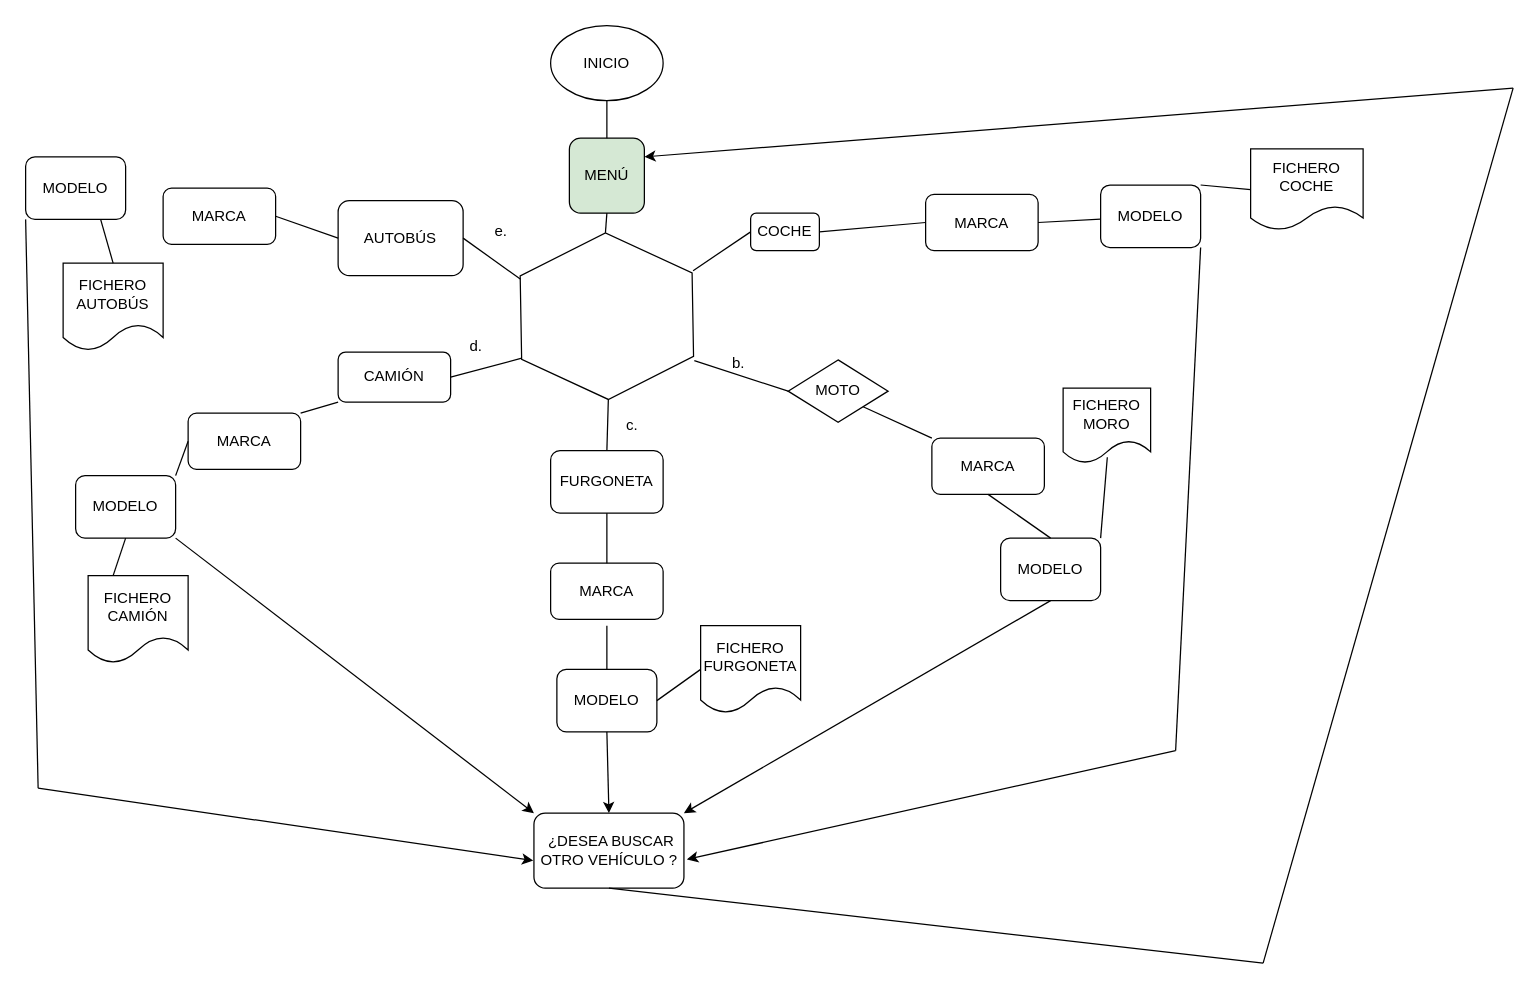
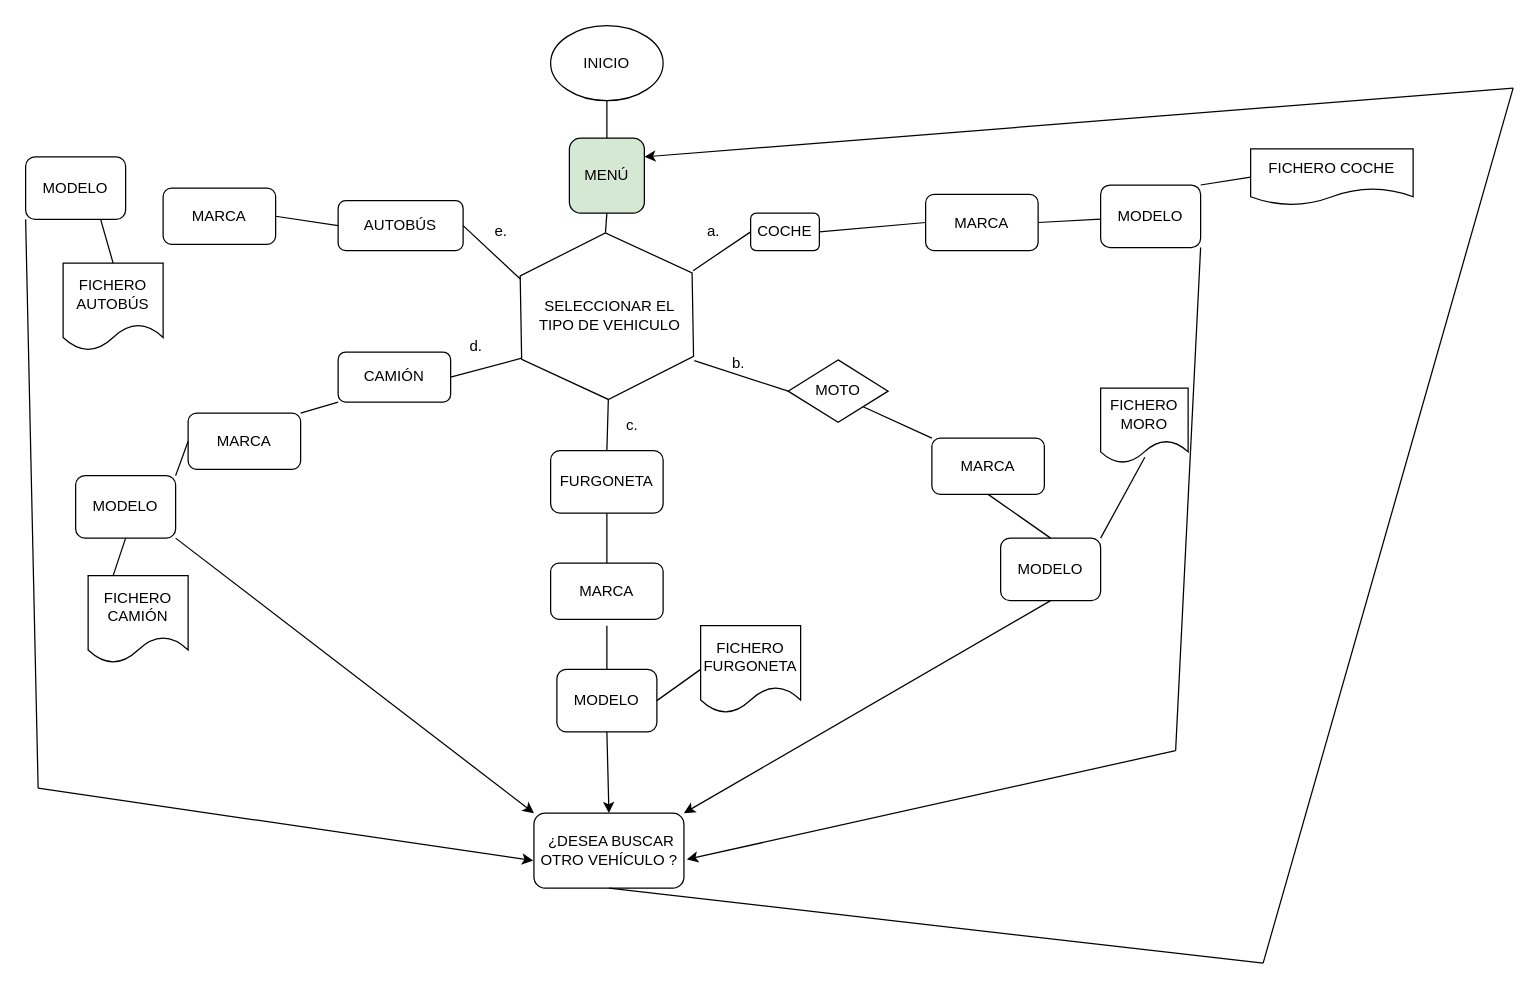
node "FICHERO COCHE": size 113x81 -> 163x56
node "a.": added
node "AUTOBÚS": size 125x75 -> 125x50
node "SELECCIONAR EL TIPO DE VEHICULO": added
node "FICHERO MORO": moved (1107, 426) -> (1144, 426)
